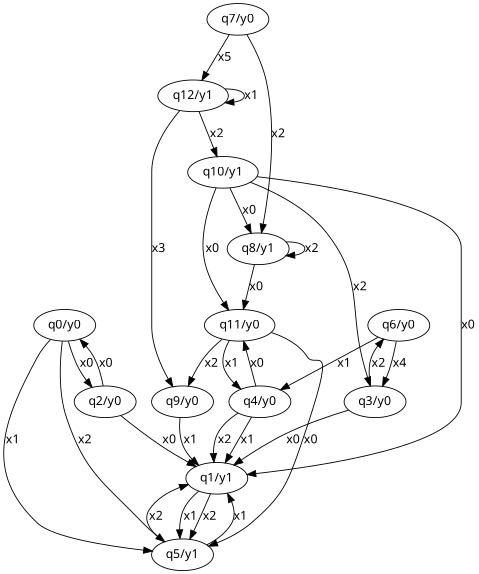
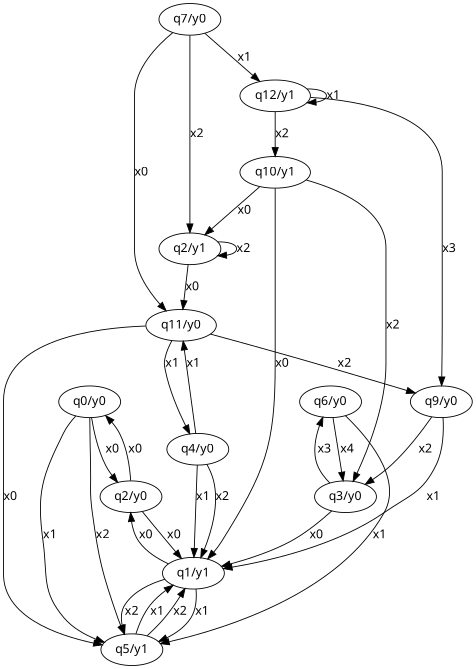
edge "q7/y0" -> "q12/y1": label "x5" -> "x1"
edge "q10/y1" -> "q11/y0": now "q7/y0" -> "q11/y0"
node "q8/y1": label "q8/y1" -> "q2/y1"
edge "q6/y0" -> "q4/y0": now "q6/y0" -> "q5/y1"
edge "q4/y0" -> "q11/y0": label "x0" -> "x1"
edge "q3/y0" -> "q6/y0": label "x2" -> "x3"
edge "q9/y0" -> "q3/y0": added, label "x2"
edge "q1/y1" -> "q2/y0": added, label "x0"
